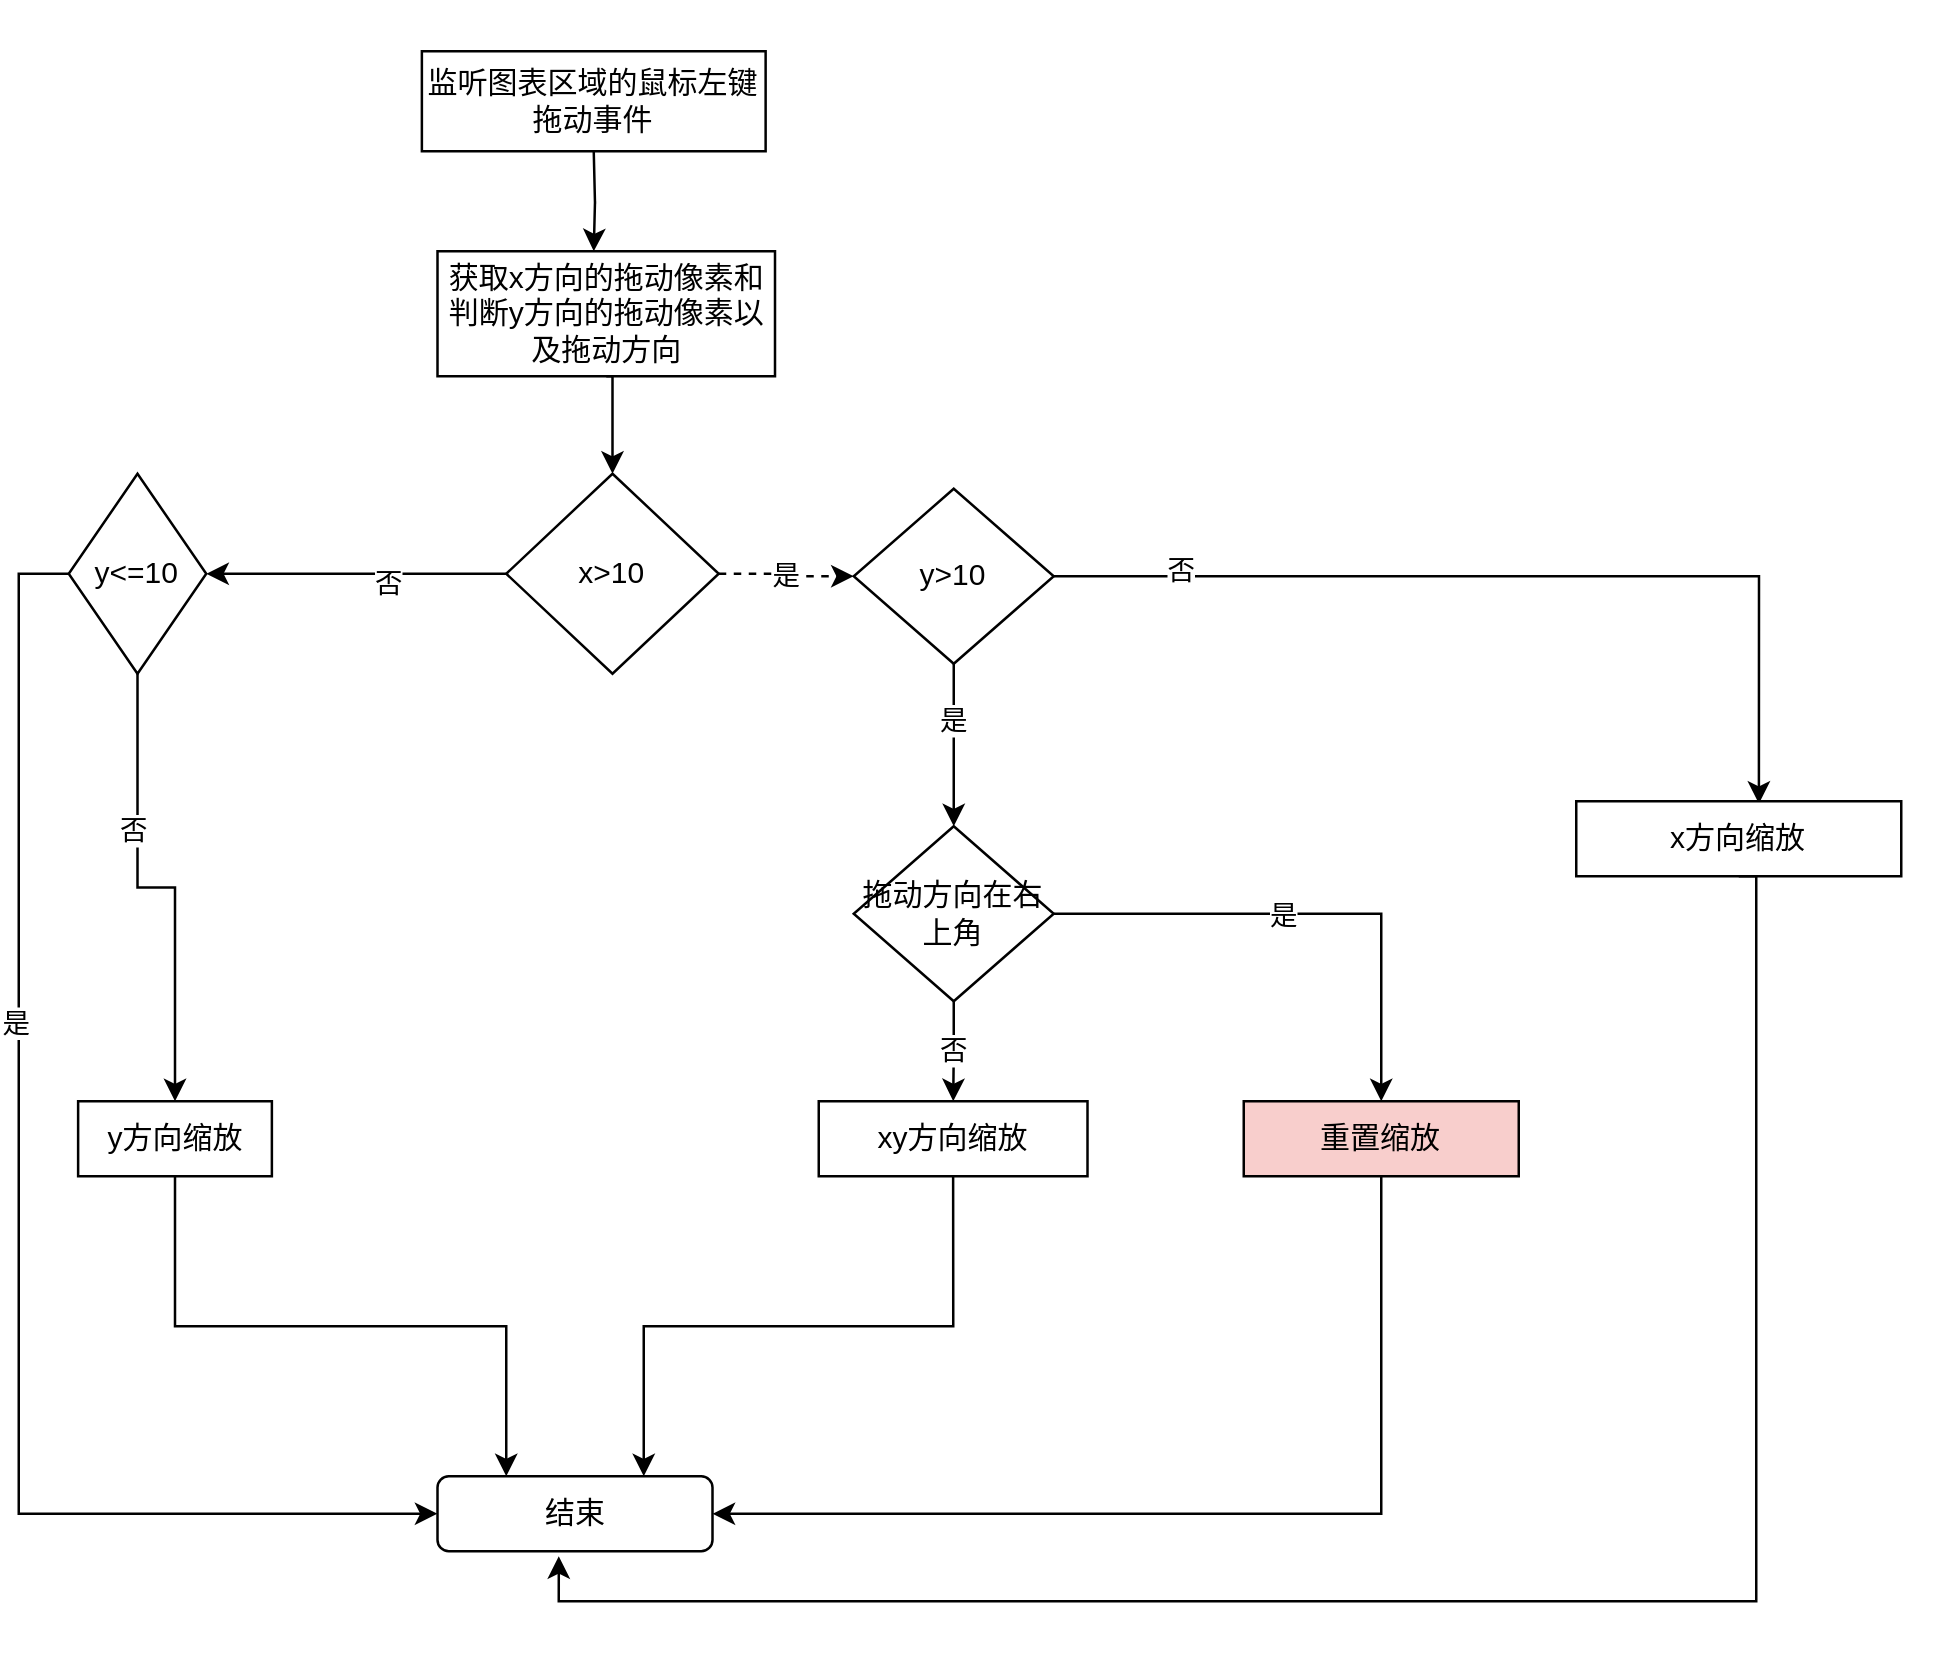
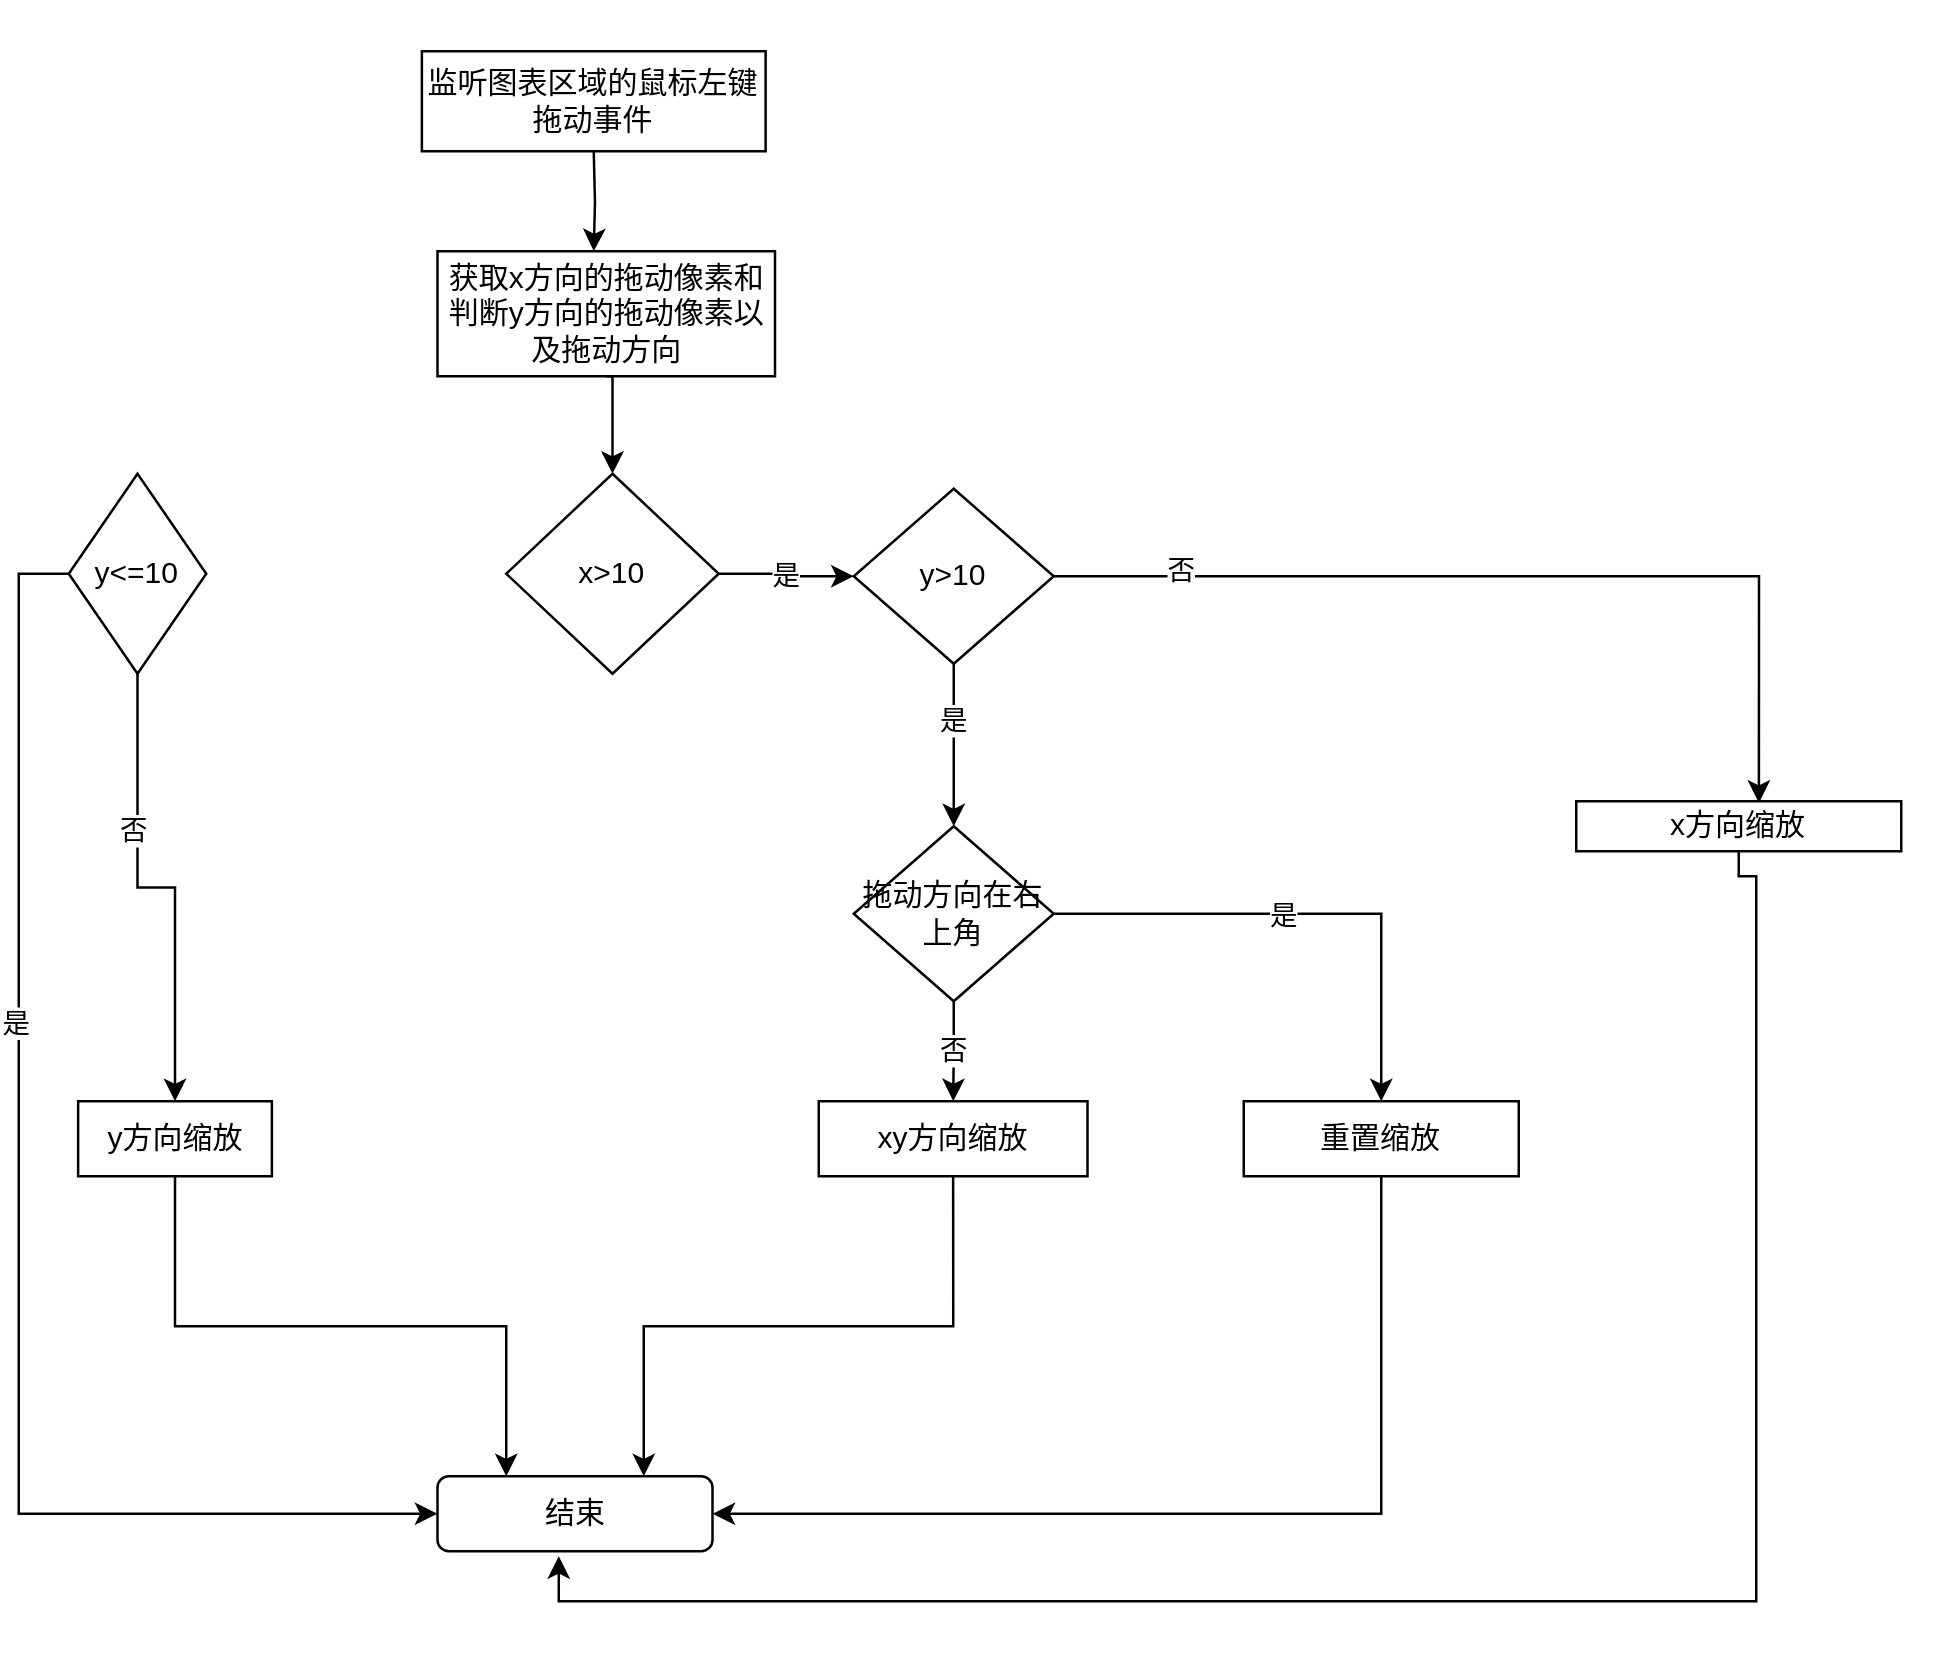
edge "x>10" -> "y<=10": removed, label "否"
edge "x>10" -> "y>10": style dashed -> solid
node "x方向缩放": size 325x75 -> 325x50
node "重置缩放": fillcolor #f8cecc -> #ffffff
